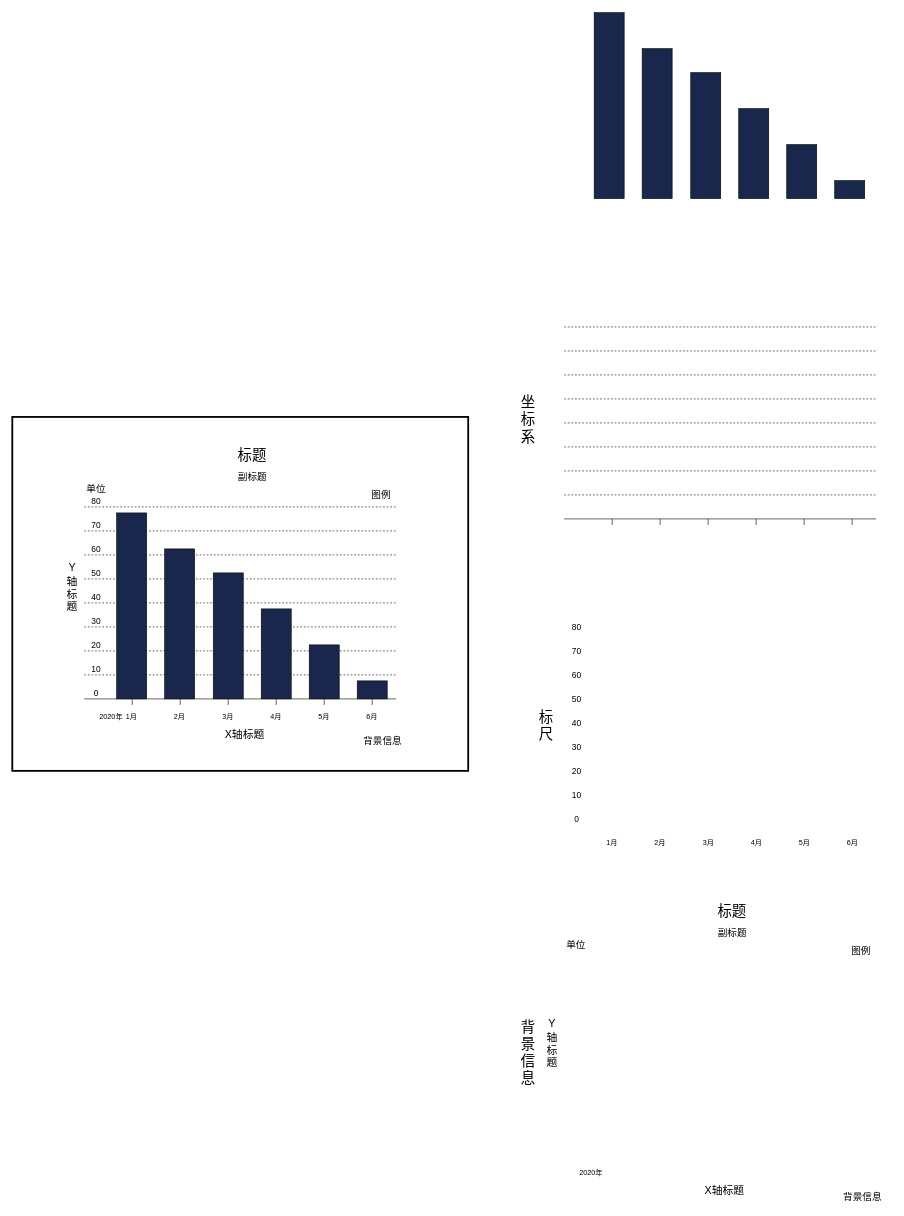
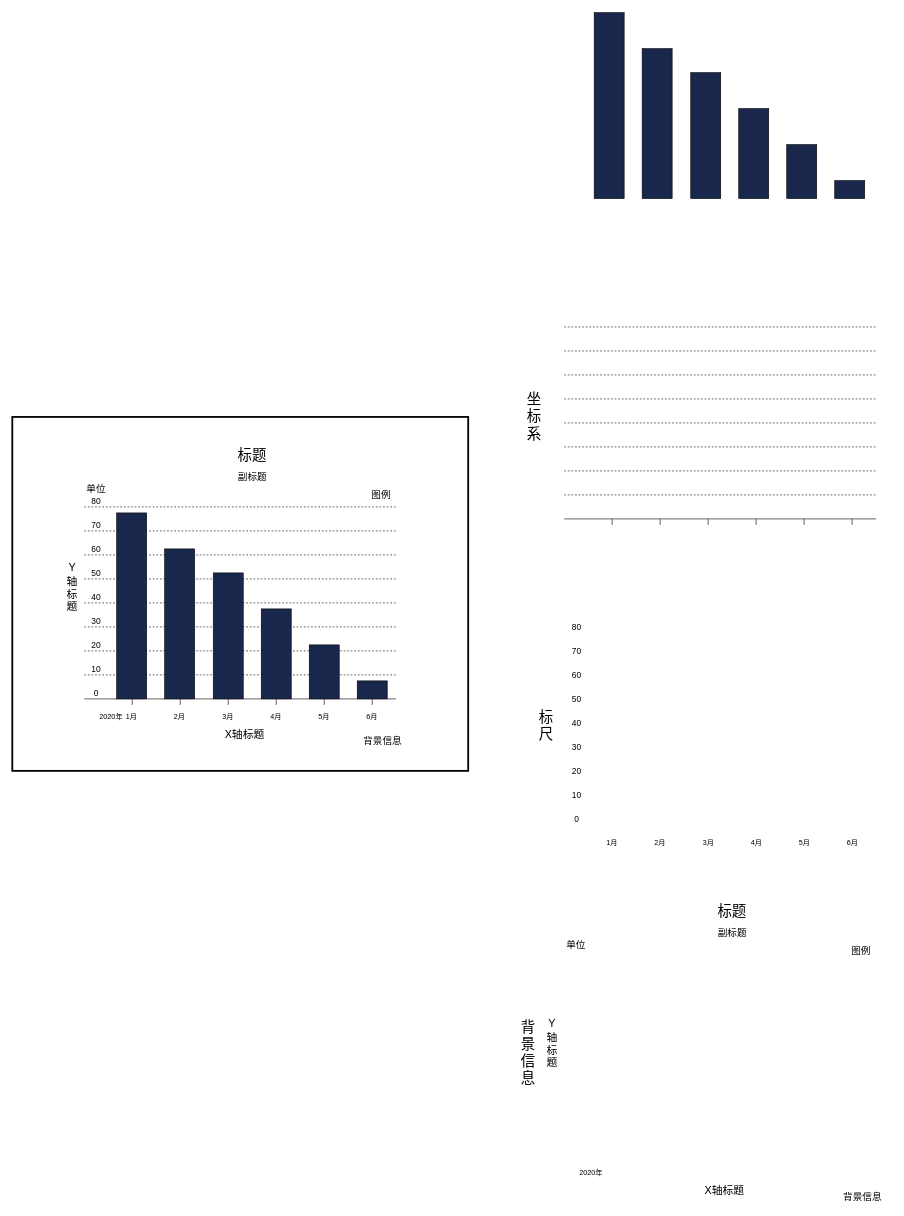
node "坐标系": moved (528, 420) -> (534, 417)
